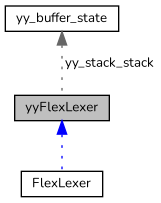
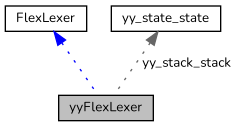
node "yy_buffer_state": label "yy_buffer_state" -> "yy_state_state"
edge "FlexLexer" -> "yyFlexLexer": reversed
